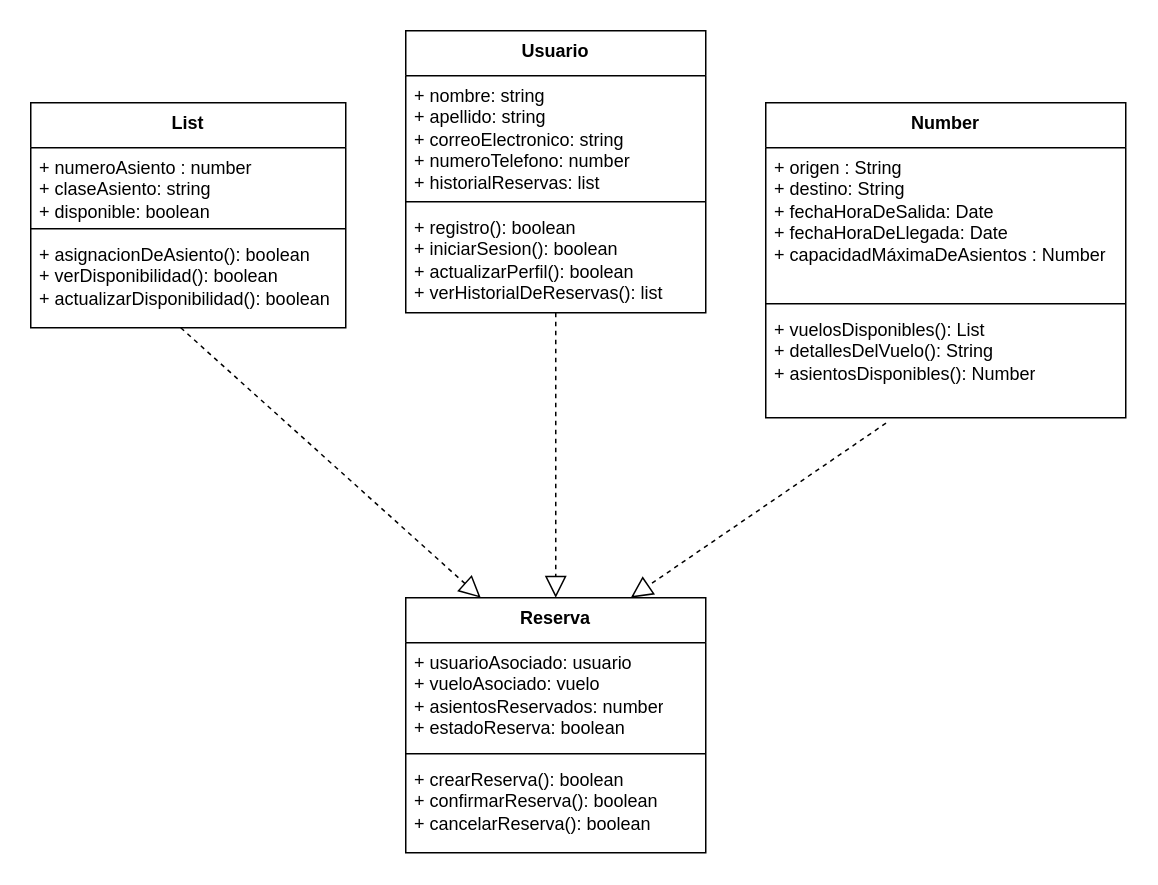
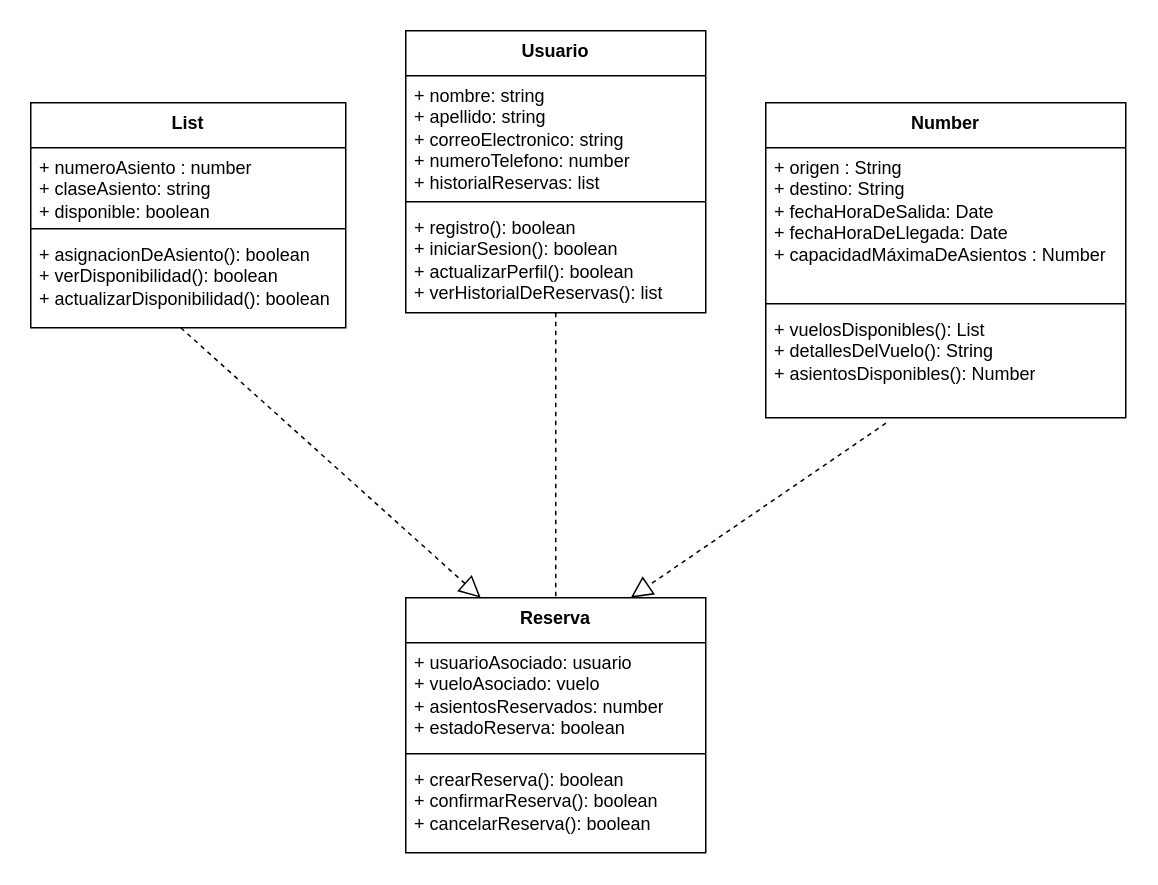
edge "Usuario" -> "Reserva": arrowhead block -> none
